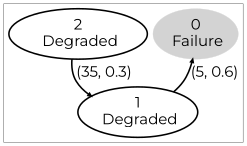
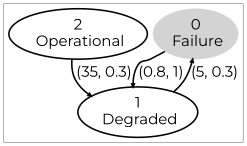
node "2 Degraded": label "2 Degraded" -> "2 Operational"
edge "0 Failure" -> "1 Degraded": added, label "(0.8, 1)"
edge "1 Degraded" -> "0 Failure": label "(5, 0.6)" -> "(5, 0.3)"
